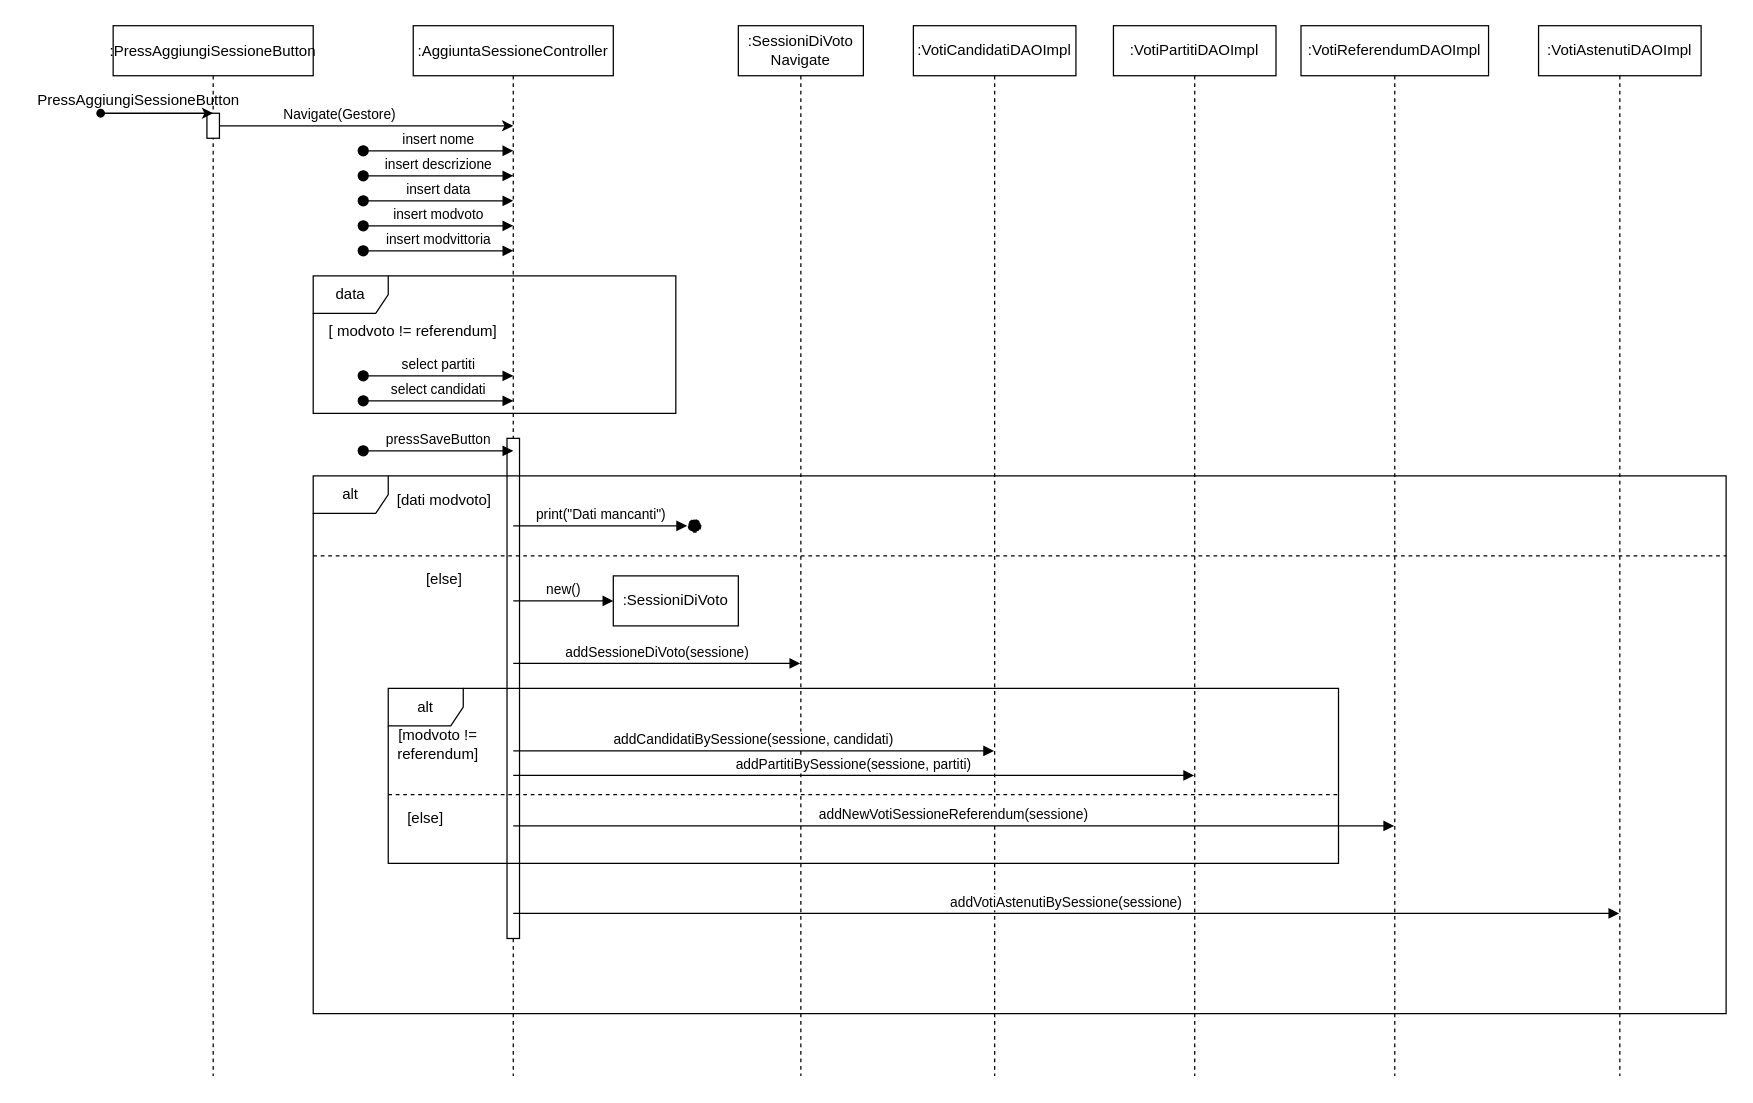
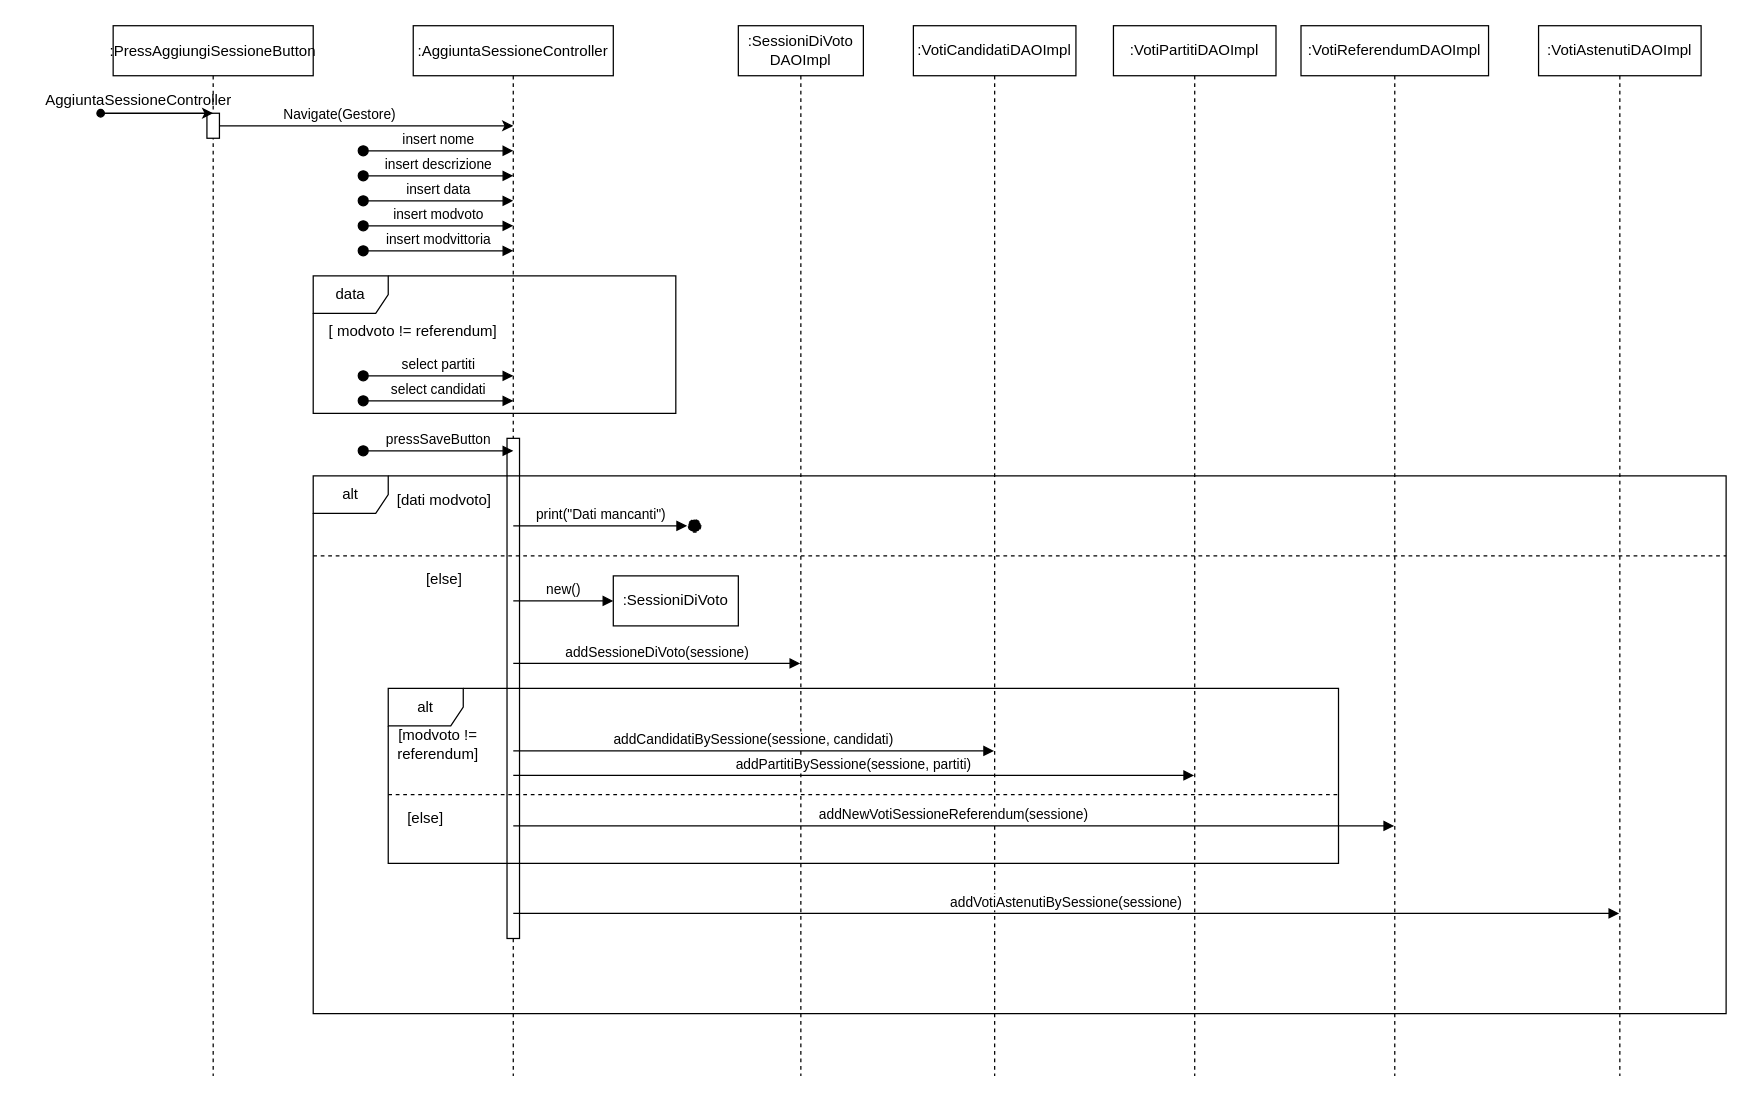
node ":SessioniDiVoto Navigate": label ":SessioniDiVoto Navigate" -> ":SessioniDiVoto DAOImpl"
node "PressAggiungiSessioneButton": label "PressAggiungiSessioneButton" -> "AggiuntaSessioneController"
